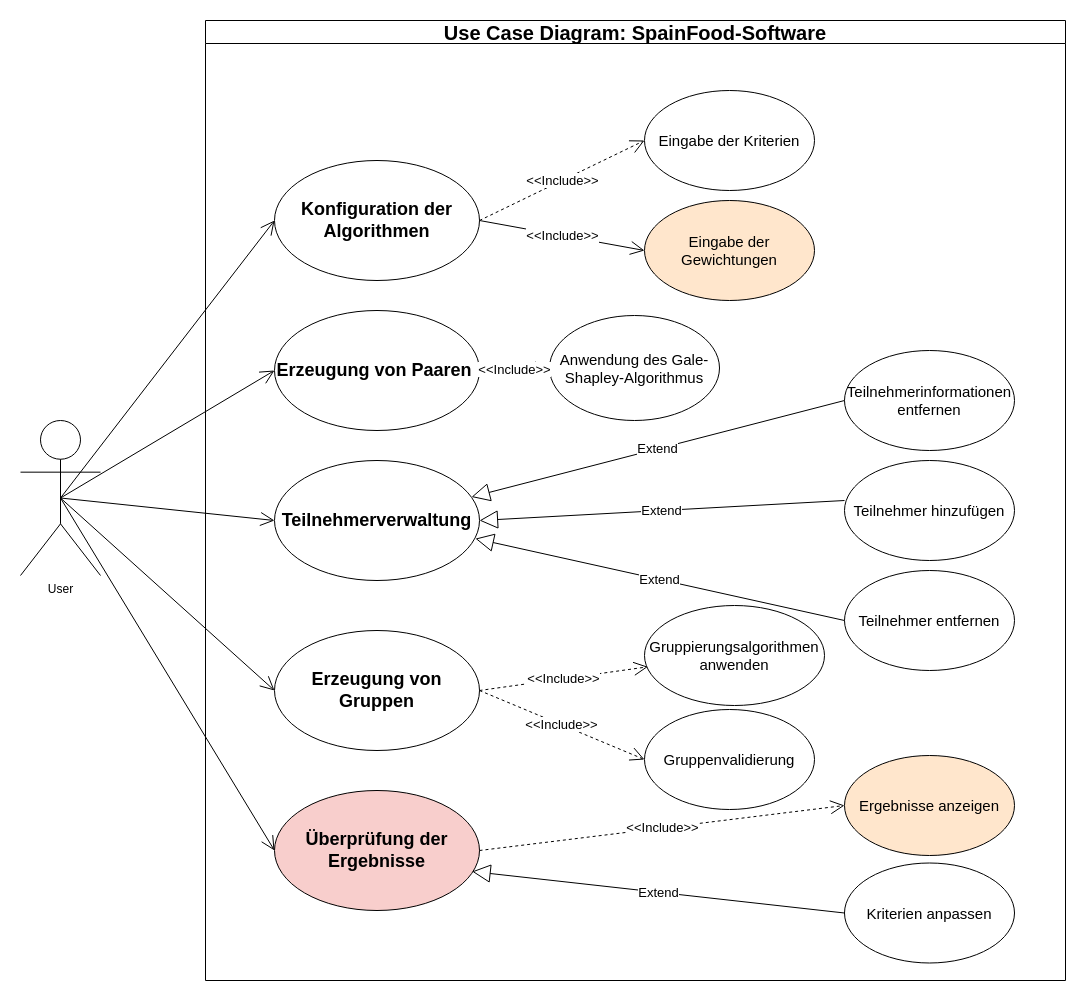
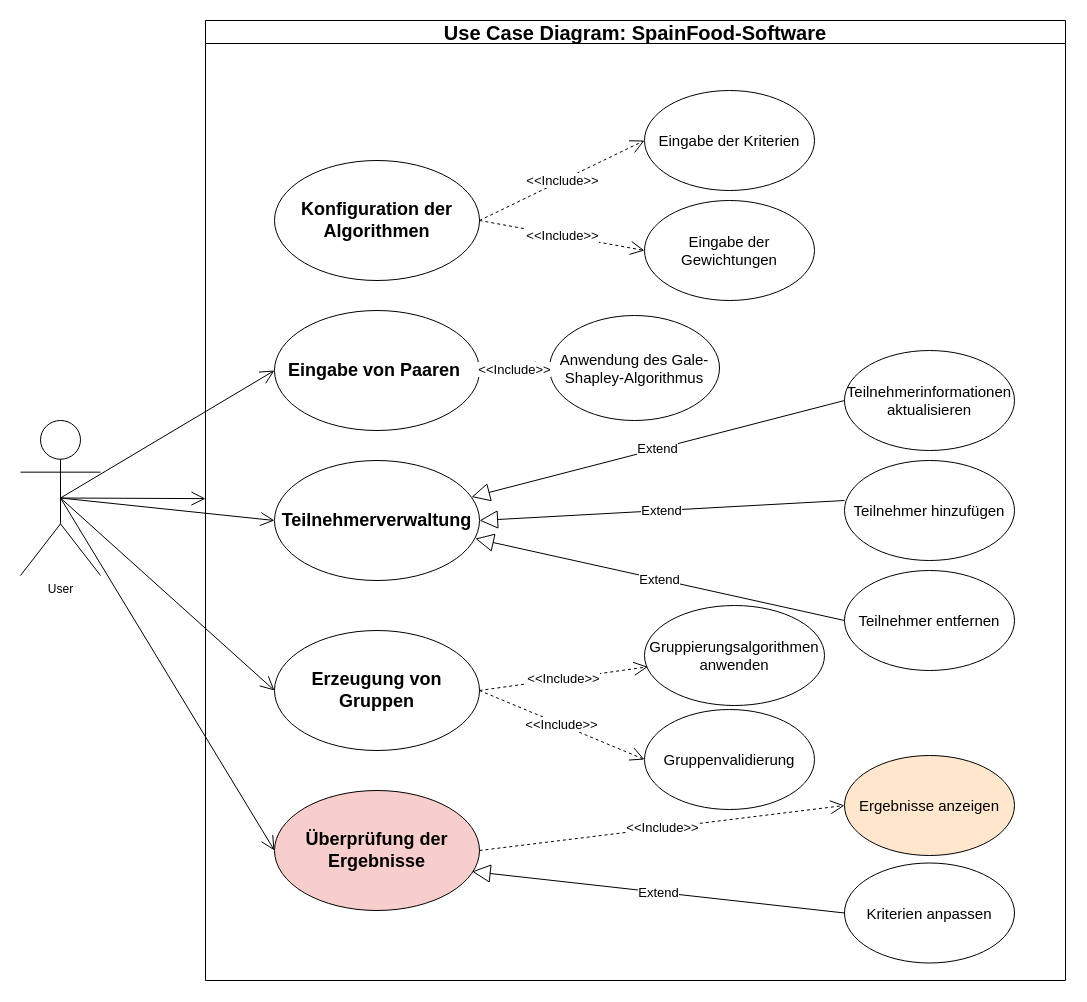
edge "Konfiguration der Algorithmen" -> "Eingabe der Gewichtungen": style solid -> dashed
node "Eingabe der Gewichtungen": fillcolor #ffe6cc -> #ffffff
edge "User" -> "Konfiguration der Algorithmen": now "User" -> "Use Case Diagram: SpainFood-Software"
node "Erzeugung von Paaren": label "Erzeugung von Paaren" -> "Eingabe von Paaren"
node "Teilnehmerinformationen entfernen": label "Teilnehmerinformationen entfernen" -> "Teilnehmerinformationen aktualisieren"
